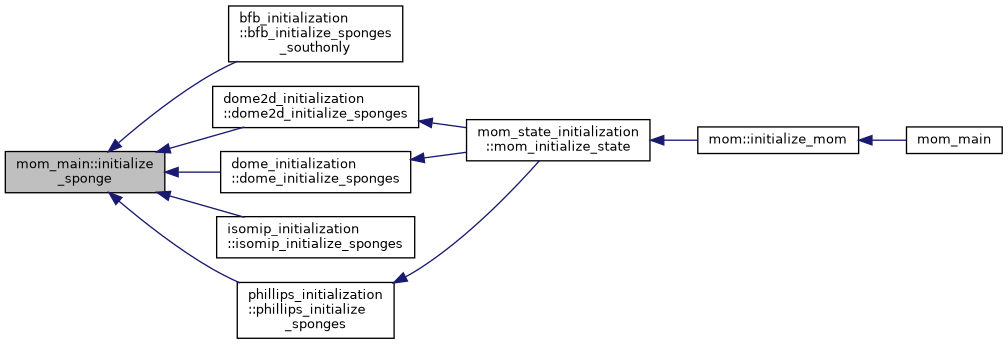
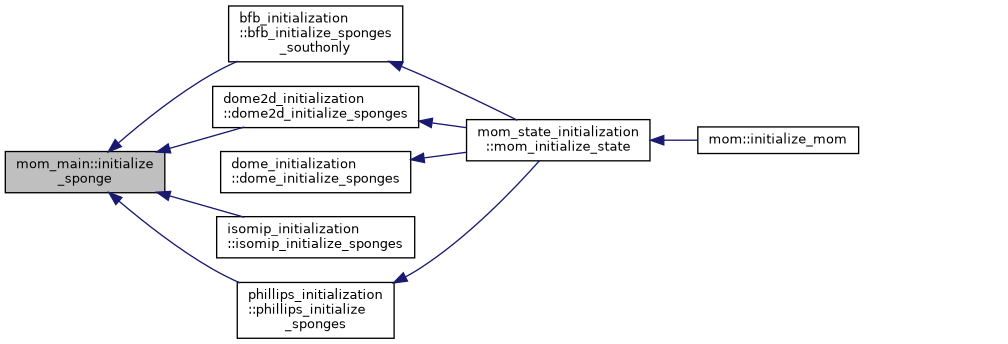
edge "mom_state_initialization ::mom_initialize_state" -> "bfb_initialization ::bfb_initialize_sponges _southonly": added
node "mom_main": removed
edge "dome_initialization ::dome_initialize_sponges" -> "mom_main::initialize _sponge": removed
